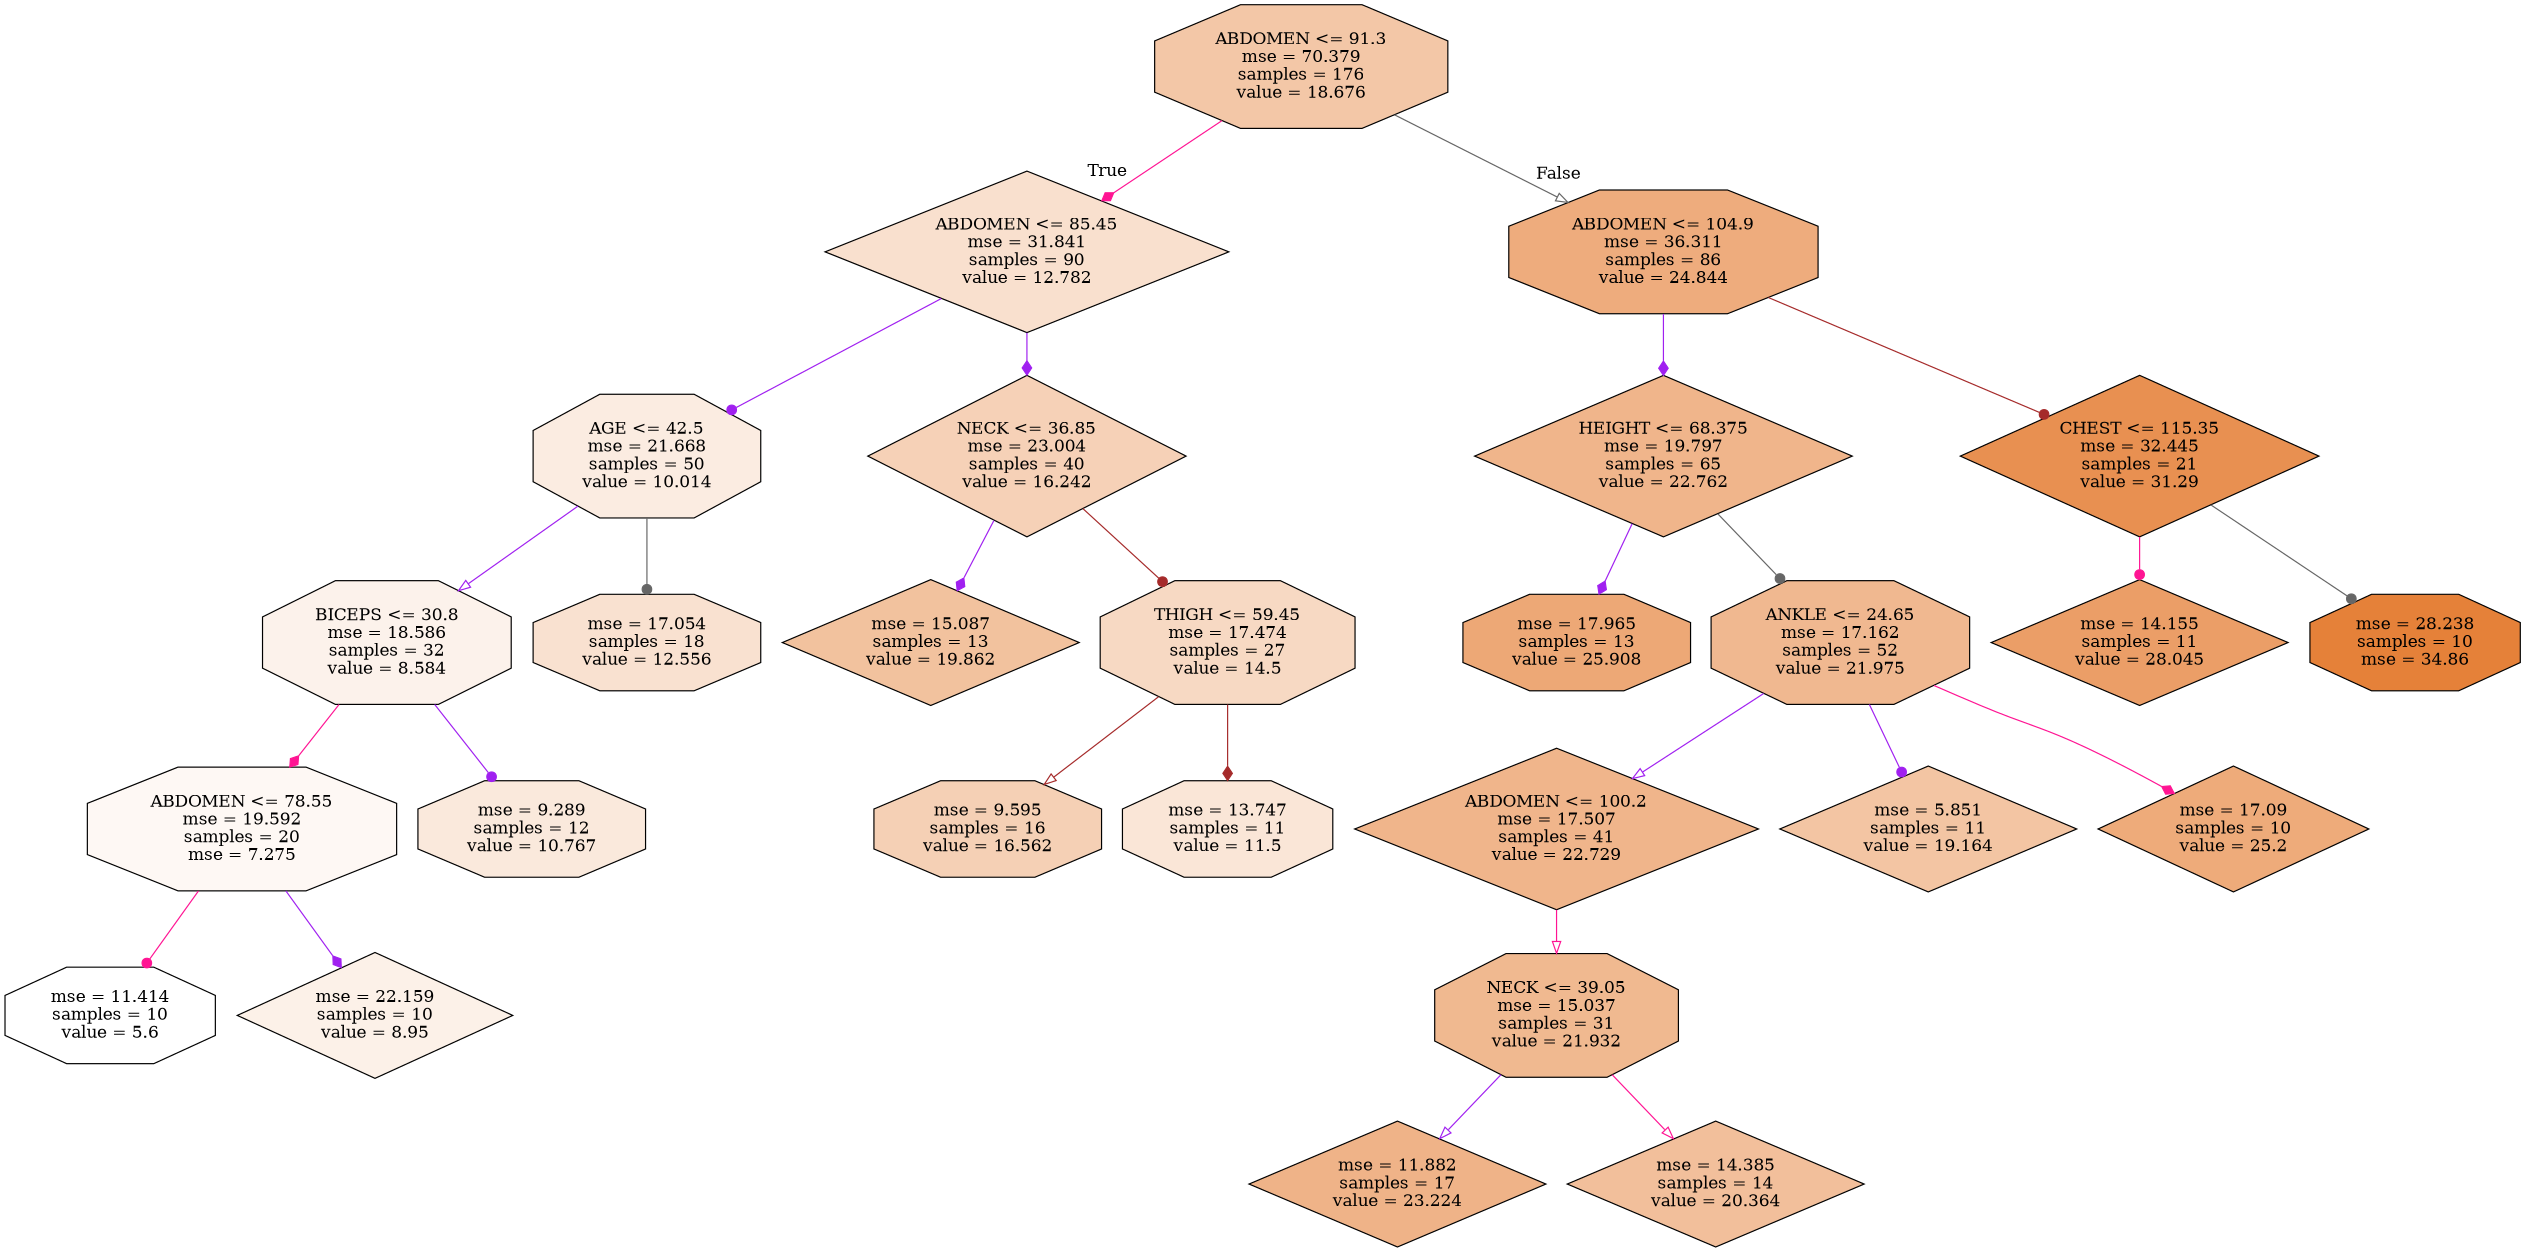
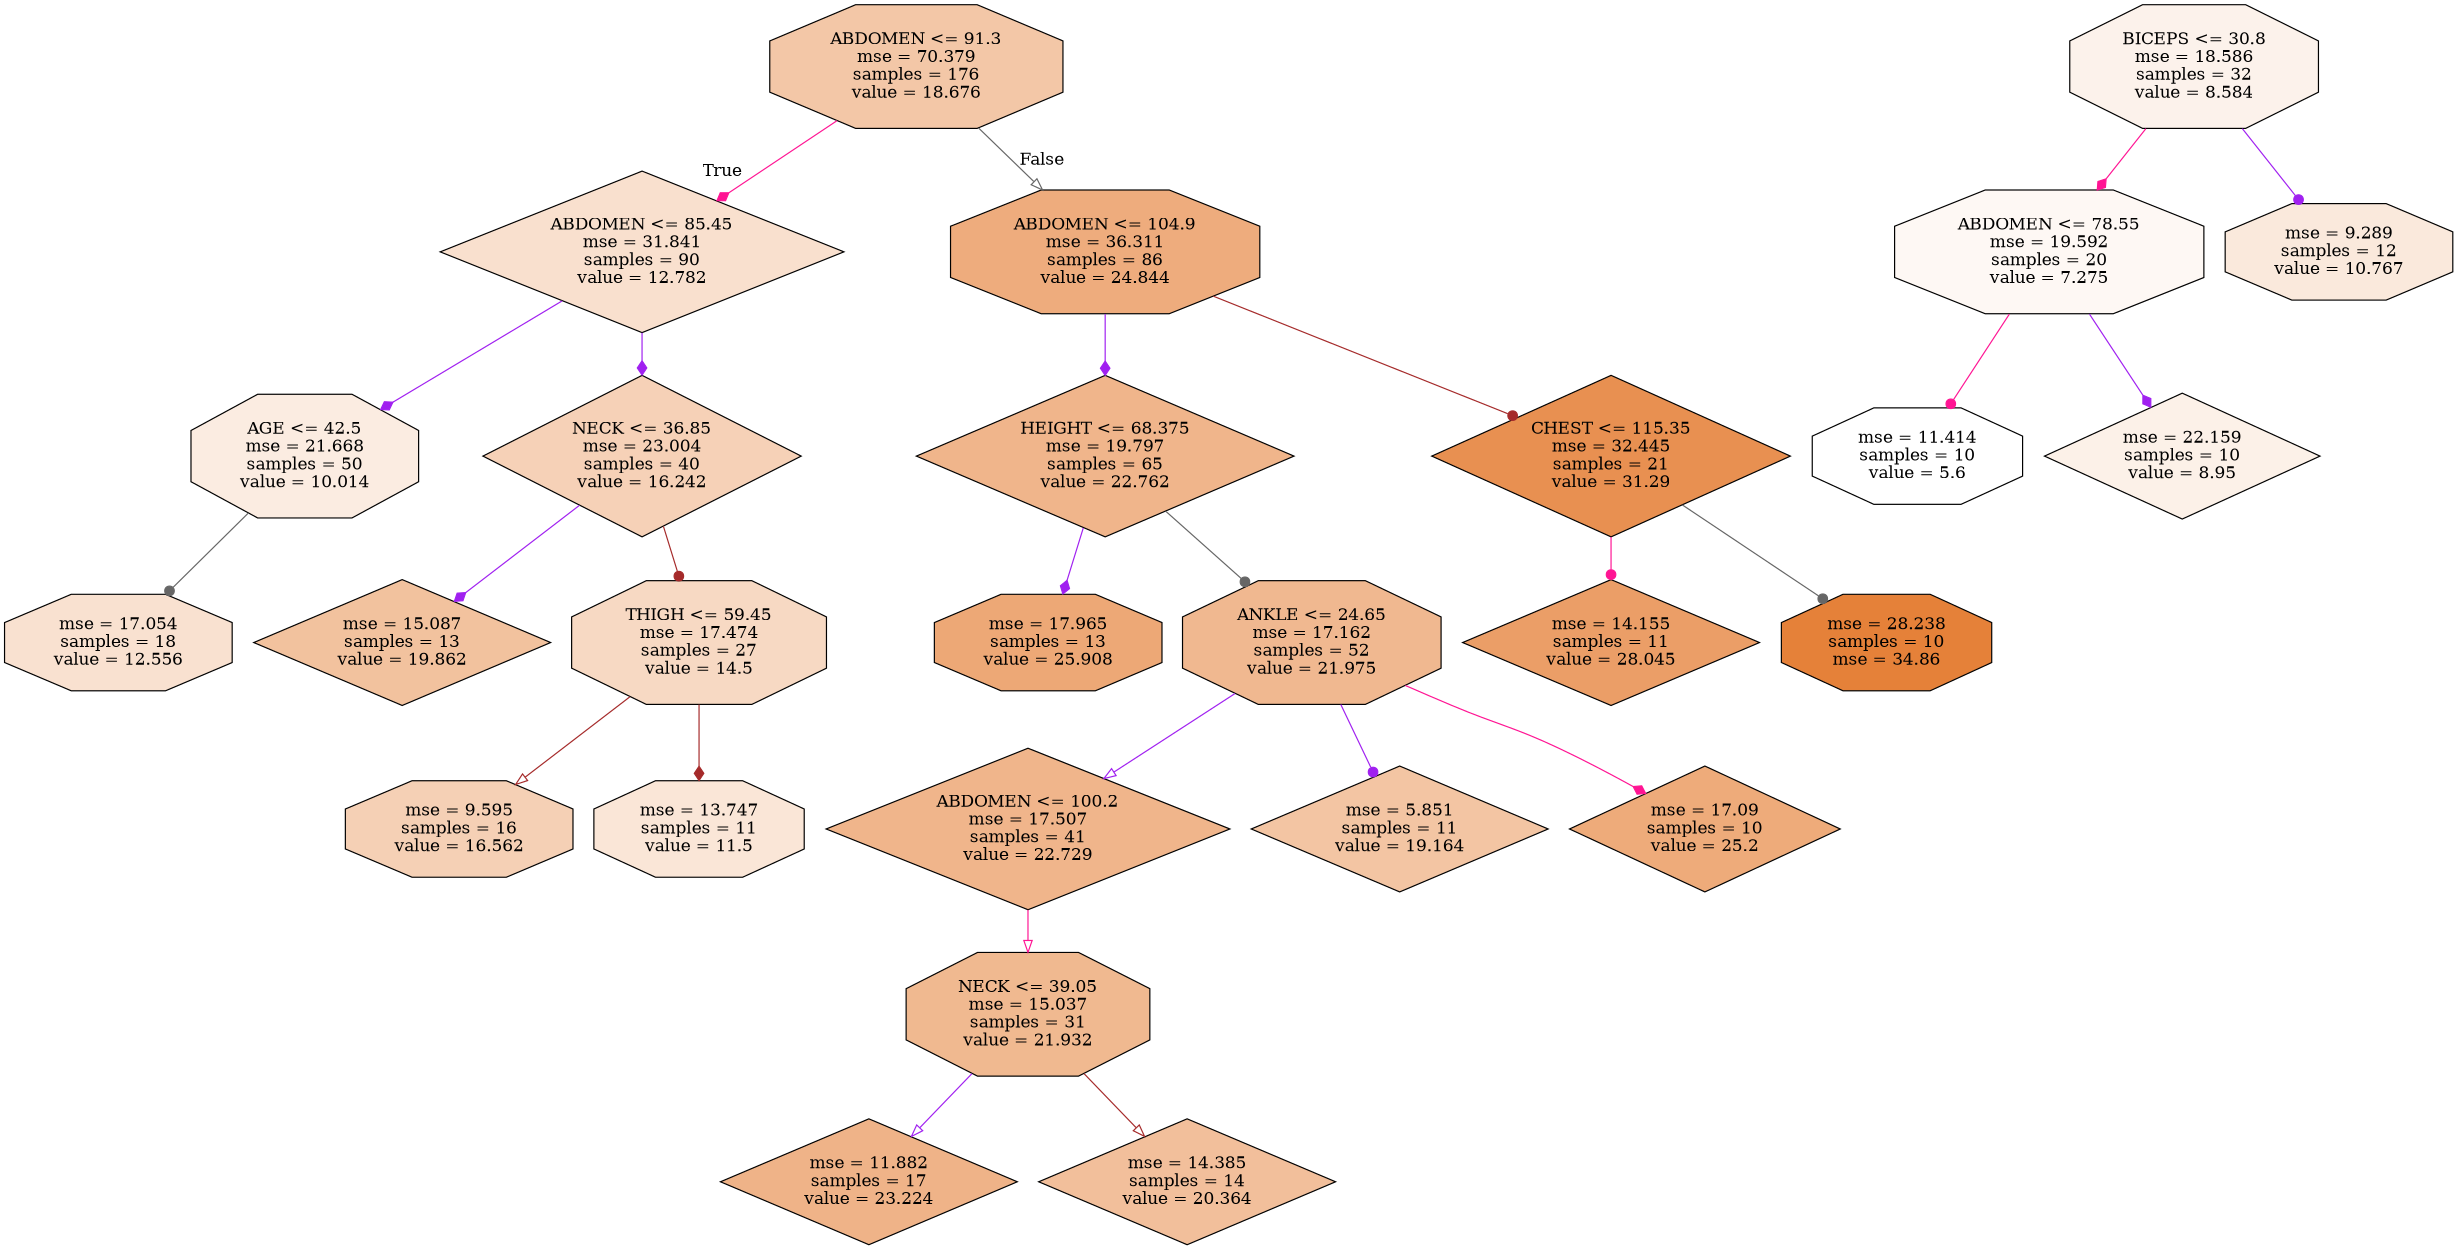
edge "ABDOMEN <= 85.45 mse = 31.841 samples = 90 value = 12.782" -> "AGE <= 42.5 mse = 21.668 samples = 50 value = 10.014": arrowhead dot -> diamond
edge "AGE <= 42.5 mse = 21.668 samples = 50 value = 10.014" -> "BICEPS <= 30.8 mse = 18.586 samples = 32 value = 8.584": removed
node "ABDOMEN <= 78.55 mse = 19.592 samples = 20 mse = 7.275": label "ABDOMEN <= 78.55 mse = 19.592 samples = 20 mse = 7.275" -> "ABDOMEN <= 78.55 mse = 19.592 samples = 20 value = 7.275"
edge "NECK <= 39.05 mse = 15.037 samples = 31 value = 21.932" -> "mse = 14.385 samples = 14 value = 20.364": color deeppink -> brown
